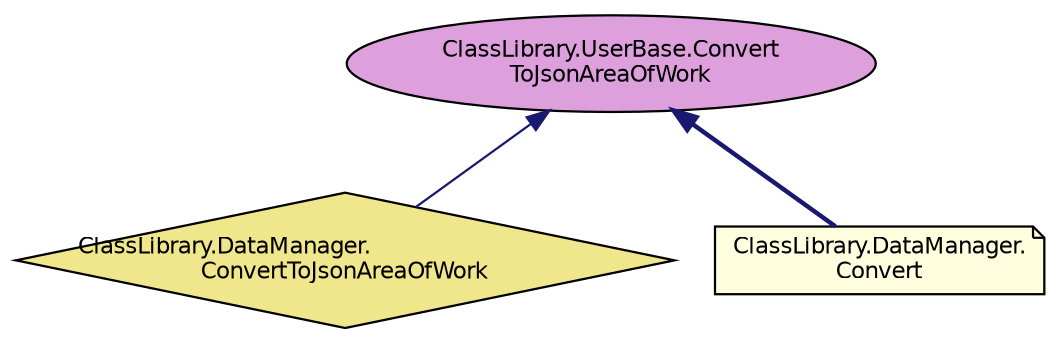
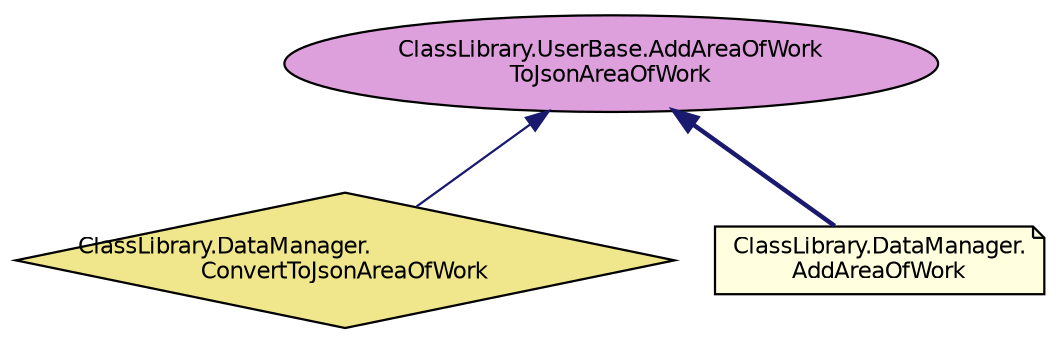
node "ClassLibrary.UserBase.Convert ToJsonAreaOfWork": label "ClassLibrary.UserBase.Convert ToJsonAreaOfWork" -> "ClassLibrary.UserBase.AddAreaOfWork ToJsonAreaOfWork"
node "ClassLibrary.DataManager. Convert": label "ClassLibrary.DataManager. Convert" -> "ClassLibrary.DataManager. AddAreaOfWork"
